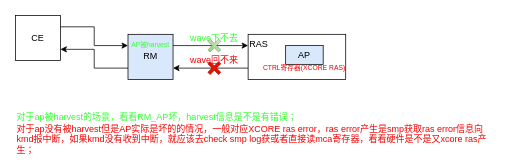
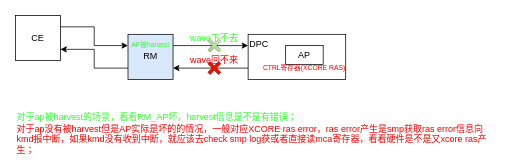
node "RAS": label "RAS" -> "DPC"
node "AP": fillcolor #dae8fc -> #ffffff
